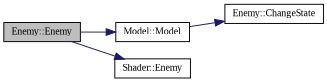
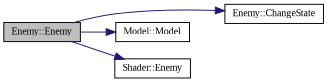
edge "Model::Model" -> "Enemy::ChangeState": now "Enemy::Enemy" -> "Enemy::ChangeState"
